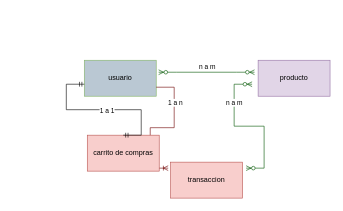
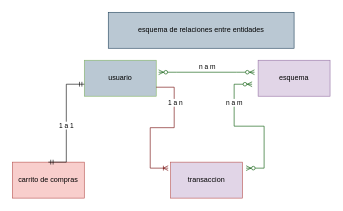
node "esquema de relaciones entre entidades": added
node "producto": label "producto" -> "esquema"
node "carrito de compras": moved (123, 153) -> (48, 180)
node "transaccion": fillcolor #f8cecc -> #e1d5e7
